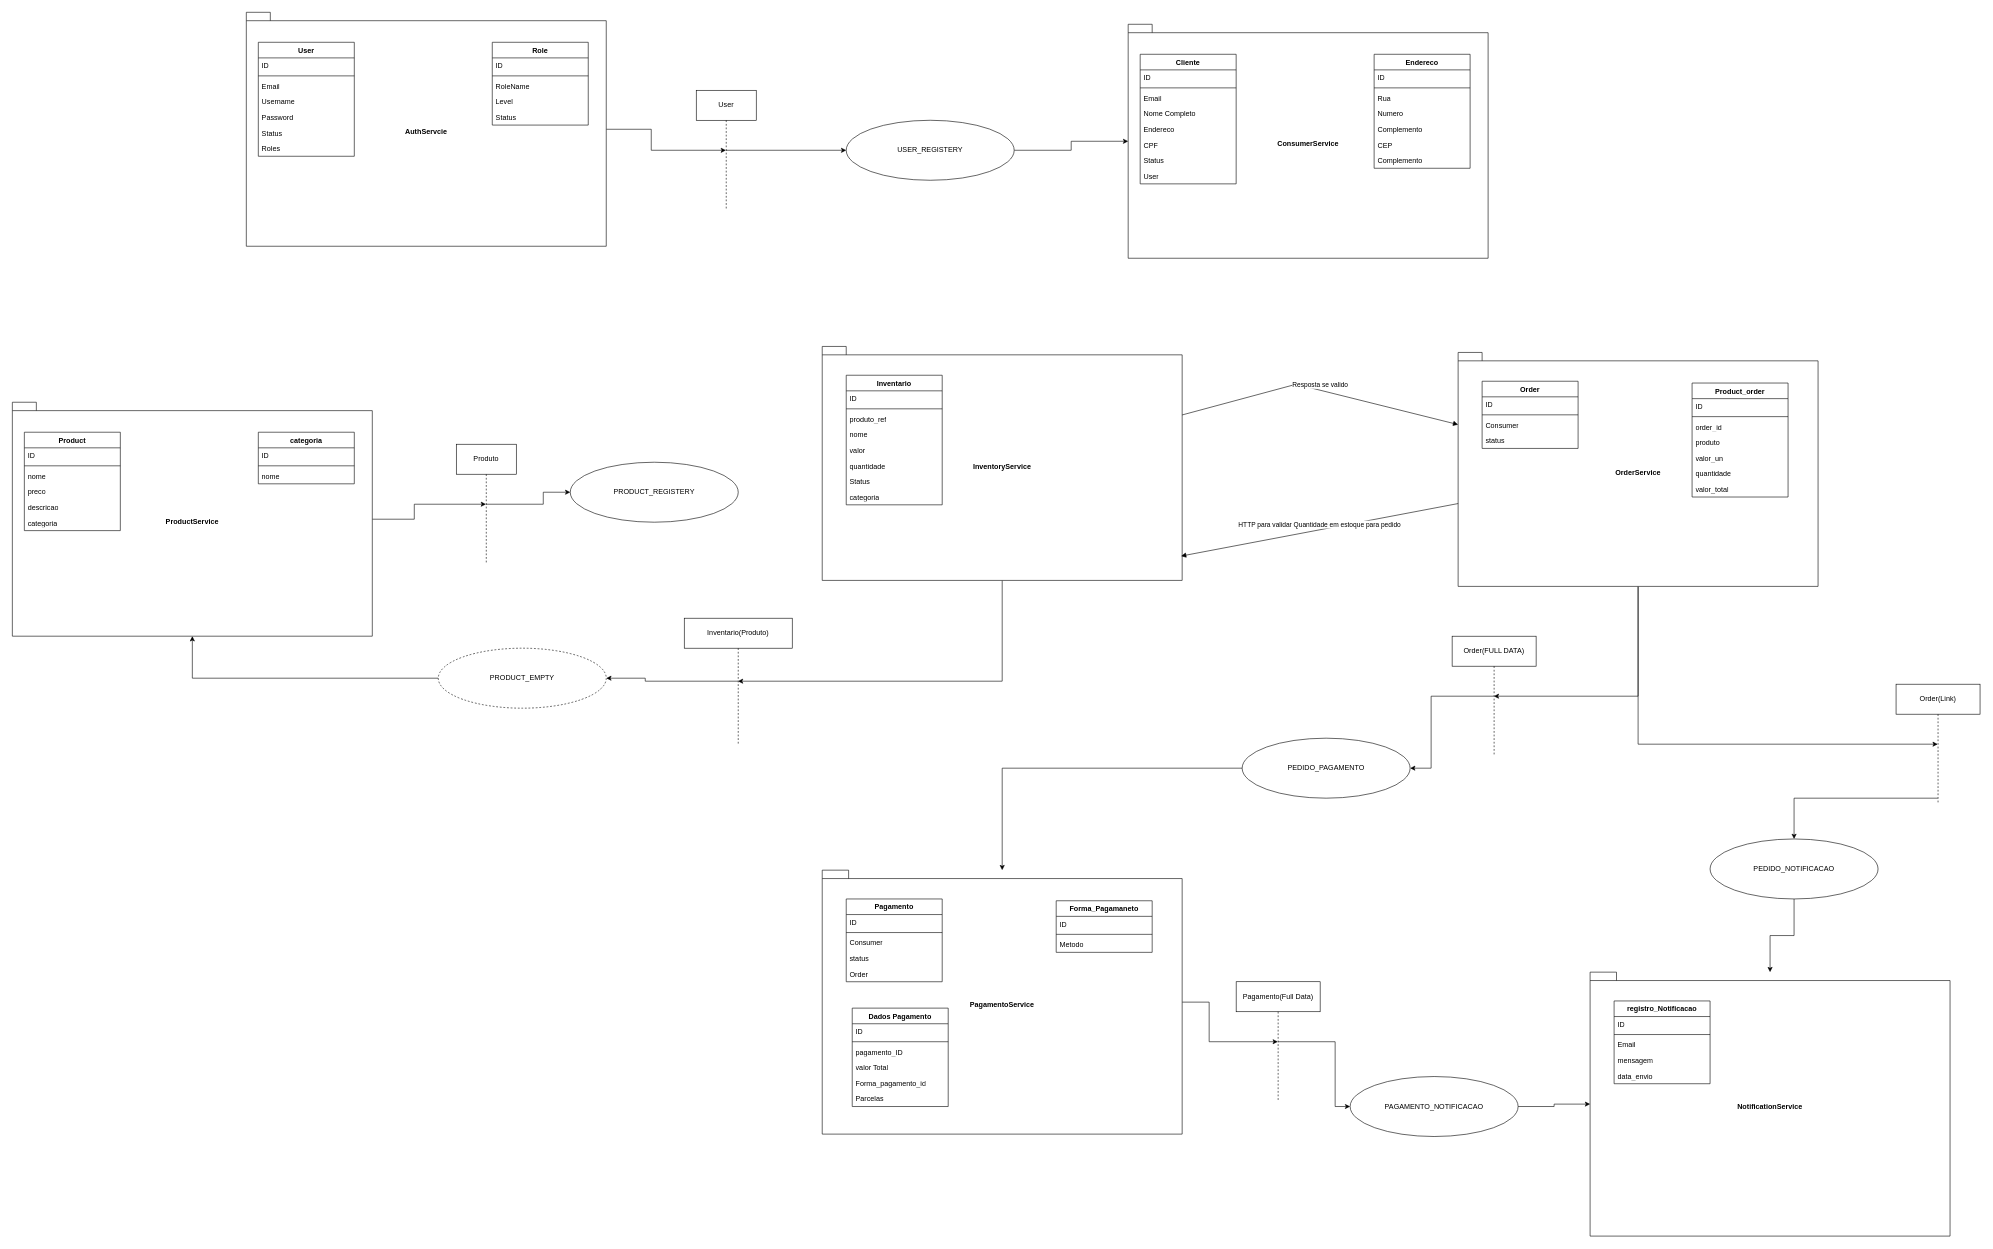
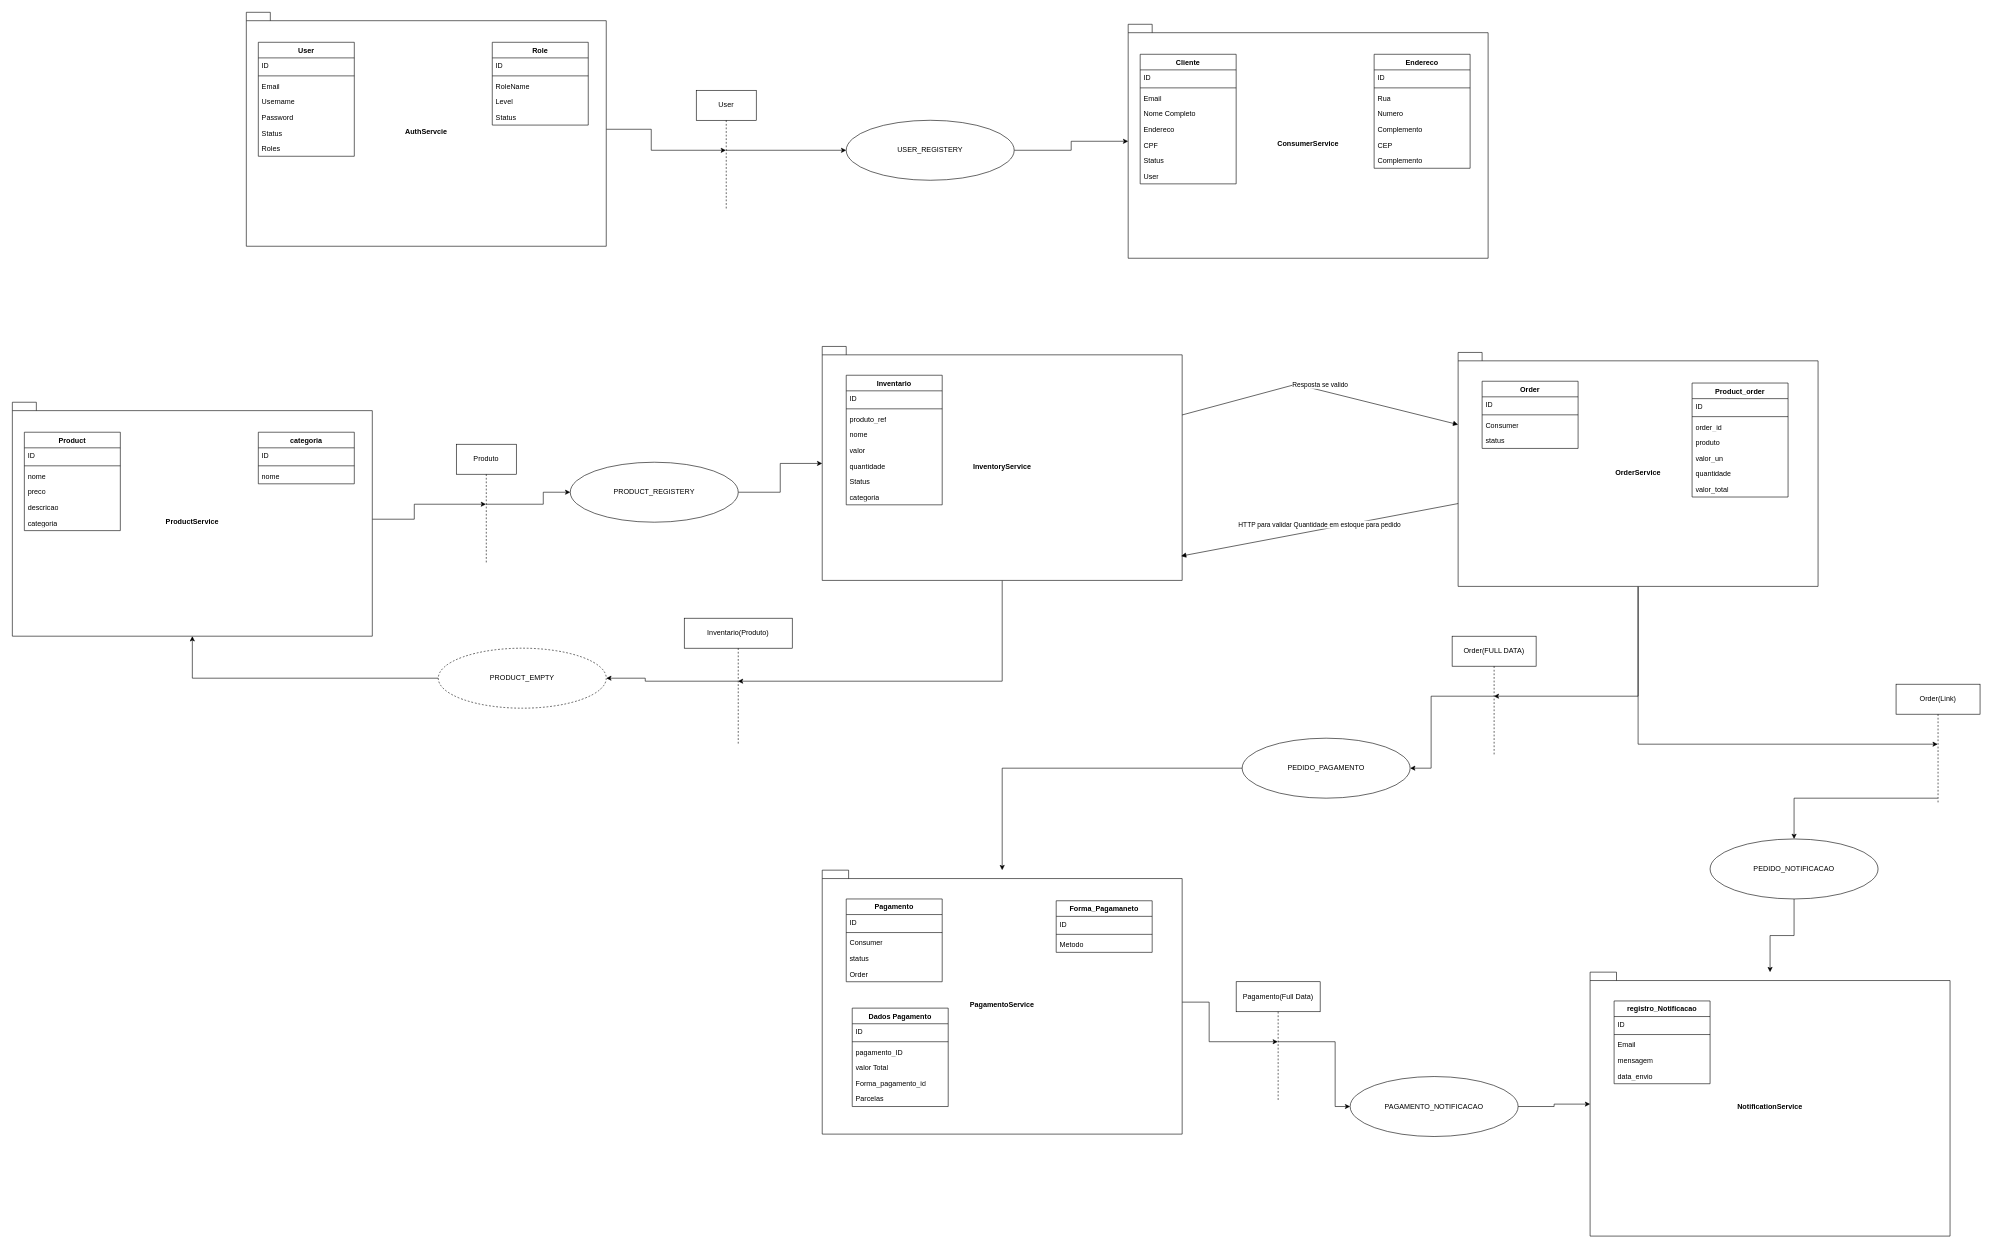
edge "PRODUCT_REGISTERY" -> "InventoryService": added
